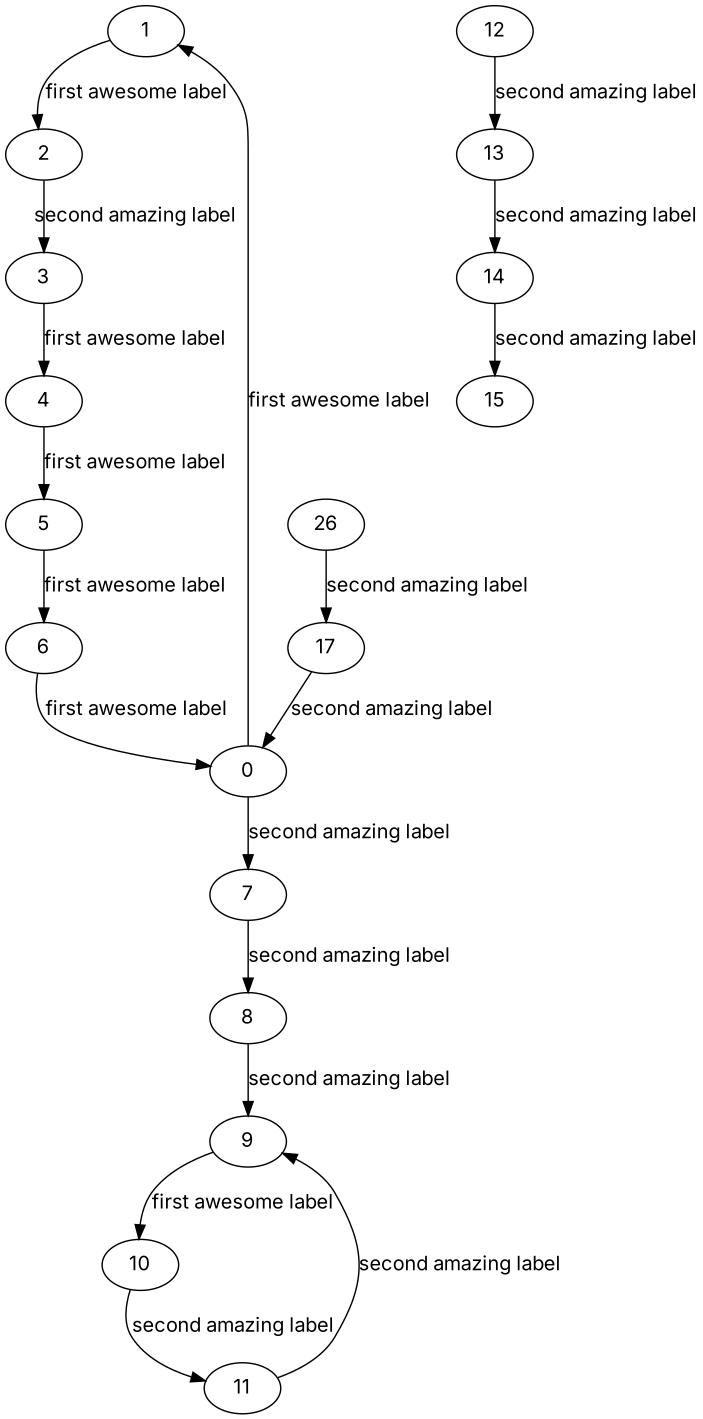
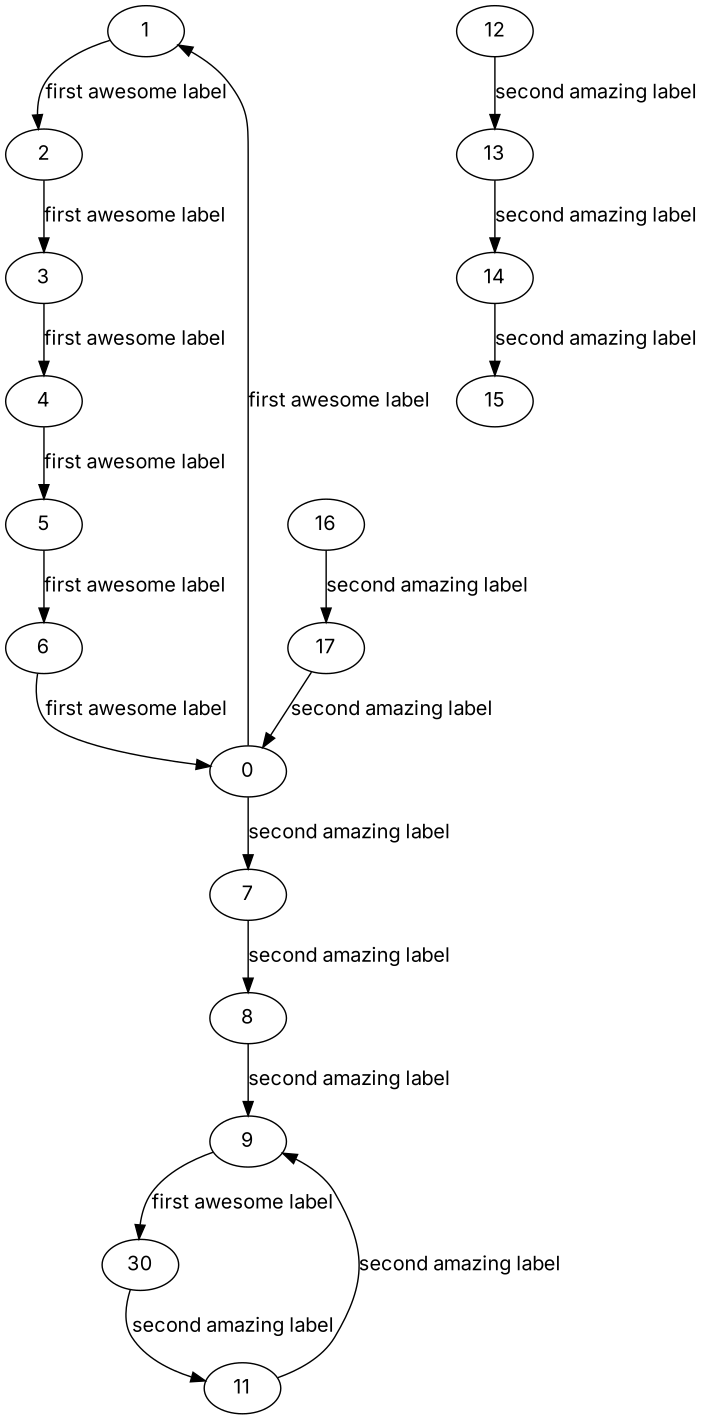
edge "2" -> "3": label "second amazing label" -> "first awesome label"
node "26": label "26" -> "16"
node "10": label "10" -> "30"
